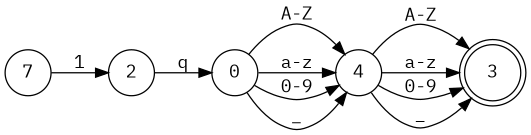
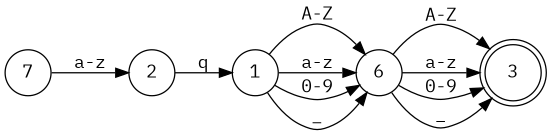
edge "7" -> "2": label "1" -> "a-z"
node "0": label "0" -> "1"
node "4": label "4" -> "6"
